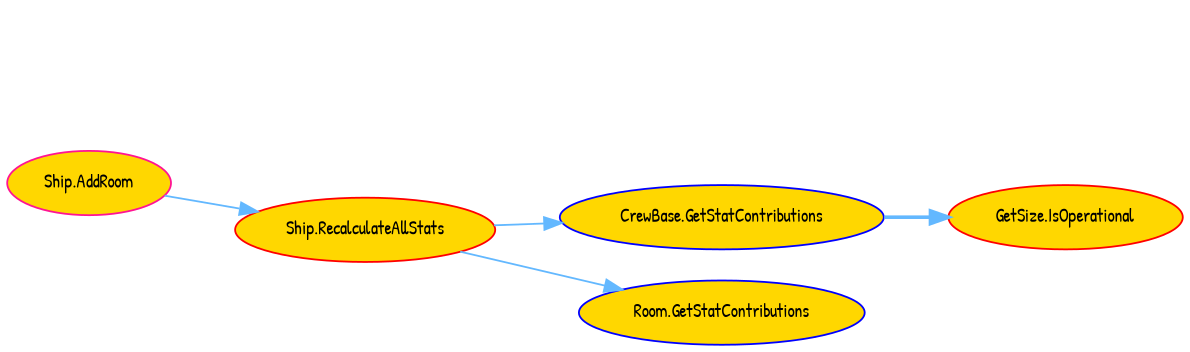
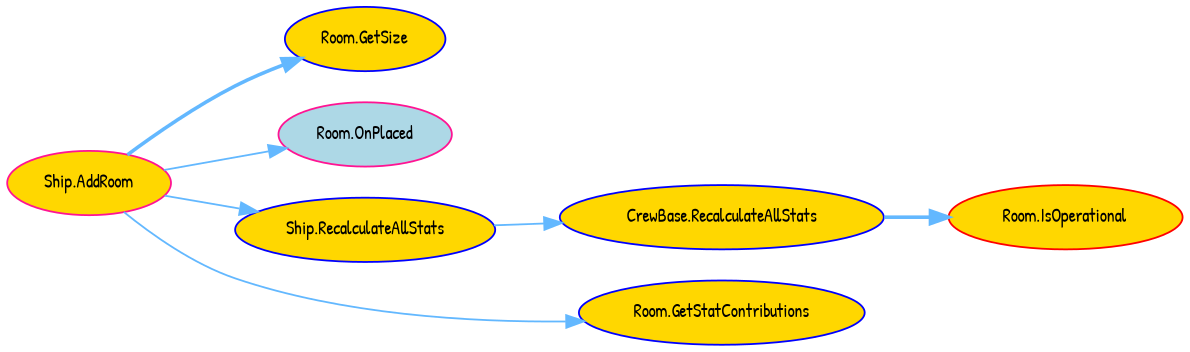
node "Room.GetSize": added
node "Room.OnPlaced": added
node "CrewBase.GetStatContributions": label "CrewBase.GetStatContributions" -> "CrewBase.RecalculateAllStats"
node "GetSize.IsOperational": label "GetSize.IsOperational" -> "Room.IsOperational"
node "Ship.RecalculateAllStats": color red -> blue
edge "Ship.RecalculateAllStats" -> "Room.GetStatContributions": now "Ship.AddRoom" -> "Room.GetStatContributions"
